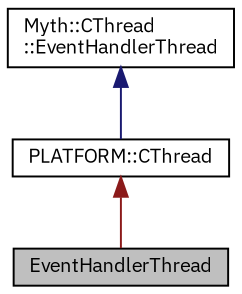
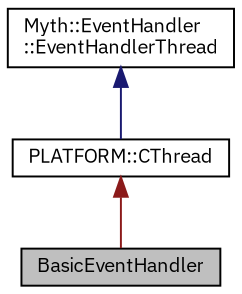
node "Myth::CThread ::EventHandlerThread": label "Myth::CThread ::EventHandlerThread" -> "Myth::EventHandler ::EventHandlerThread"
node "EventHandlerThread": label "EventHandlerThread" -> "BasicEventHandler"
